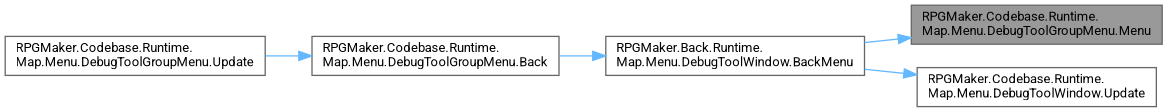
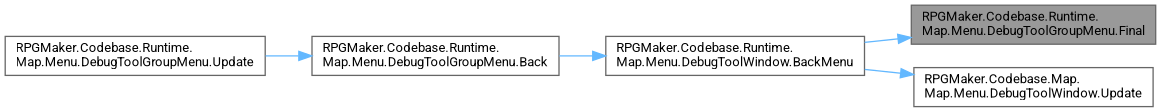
node "RPGMaker.Codebase.Runtime. Map.Menu.DebugToolGroupMenu.Menu": label "RPGMaker.Codebase.Runtime. Map.Menu.DebugToolGroupMenu.Menu" -> "RPGMaker.Codebase.Runtime. Map.Menu.DebugToolGroupMenu.Final"
node "RPGMaker.Back.Runtime. Map.Menu.DebugToolWindow.BackMenu": label "RPGMaker.Back.Runtime. Map.Menu.DebugToolWindow.BackMenu" -> "RPGMaker.Codebase.Runtime. Map.Menu.DebugToolWindow.BackMenu"
node "RPGMaker.Codebase.Runtime. Map.Menu.DebugToolWindow.Update": label "RPGMaker.Codebase.Runtime. Map.Menu.DebugToolWindow.Update" -> "RPGMaker.Codebase.Map. Map.Menu.DebugToolWindow.Update"
